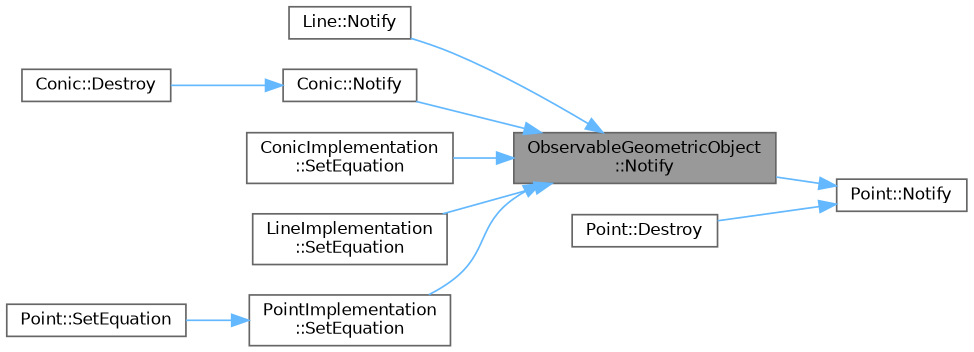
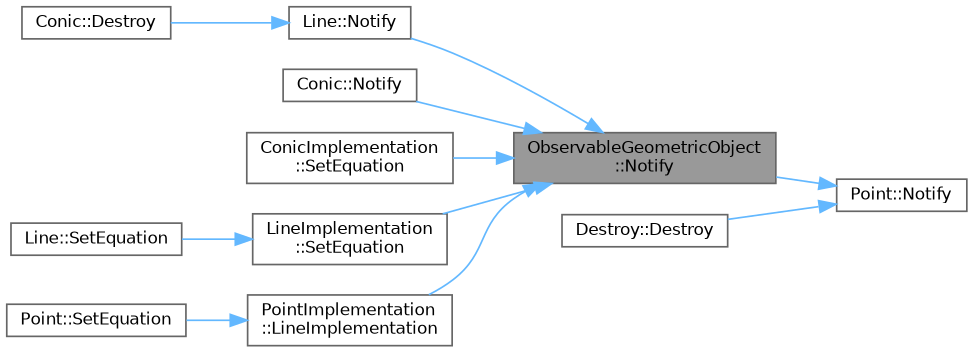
edge "Conic::Destroy" -> "Conic::Notify": now "Conic::Destroy" -> "Line::Notify"
node "Point::Destroy": label "Point::Destroy" -> "Destroy::Destroy"
node "Line::SetEquation": added
node "PointImplementation ::SetEquation": label "PointImplementation ::SetEquation" -> "PointImplementation ::LineImplementation"
